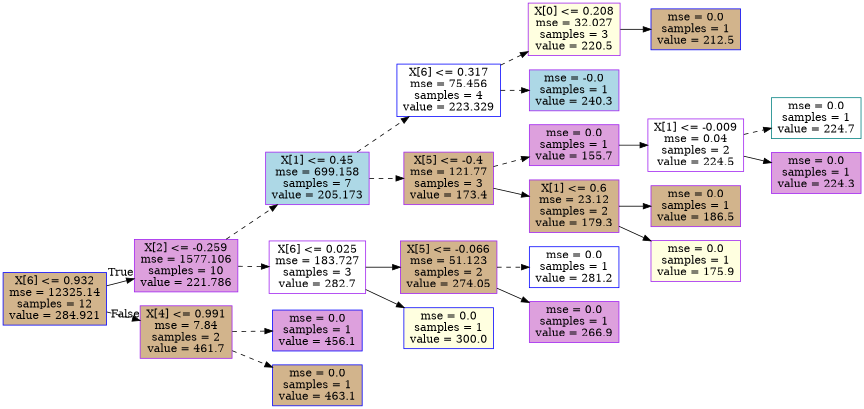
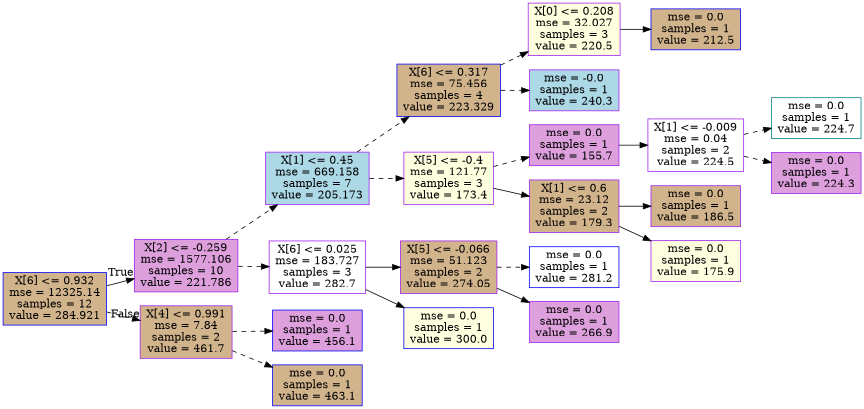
node "X[6] <= 0.317 mse = 75.456 samples = 4 value = 223.329": fillcolor white -> tan
edge "X[1] <= -0.009 mse = 0.04 samples = 2 value = 224.5" -> "mse = 0.0 samples = 1 value = 224.3": style solid -> dashed
node "X[1] <= 0.45 mse = 699.158 samples = 7 value = 205.173": label "X[1] <= 0.45 mse = 699.158 samples = 7 value = 205.173" -> "X[1] <= 0.45 mse = 669.158 samples = 7 value = 205.173"
node "X[5] <= -0.4 mse = 121.77 samples = 3 value = 173.4": fillcolor tan -> lightyellow
